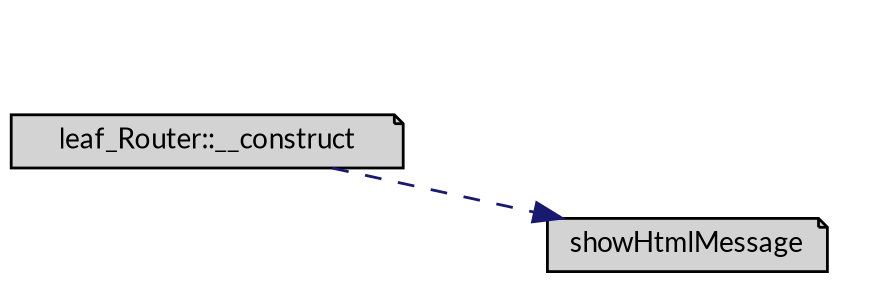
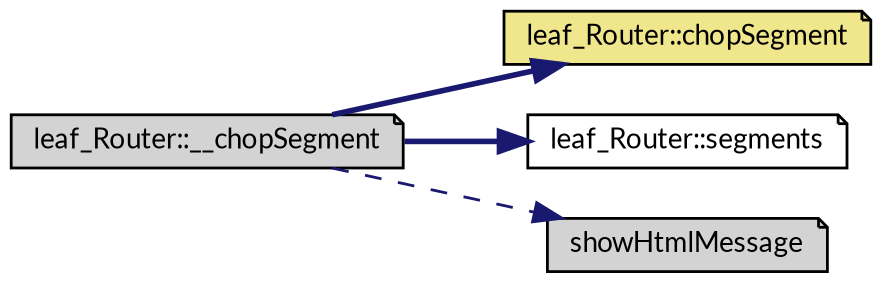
node "leaf_Router::chopSegment": added
node "leaf_Router::__construct": label "leaf_Router::__construct" -> "leaf_Router::__chopSegment"
node "leaf_Router::segments": added
